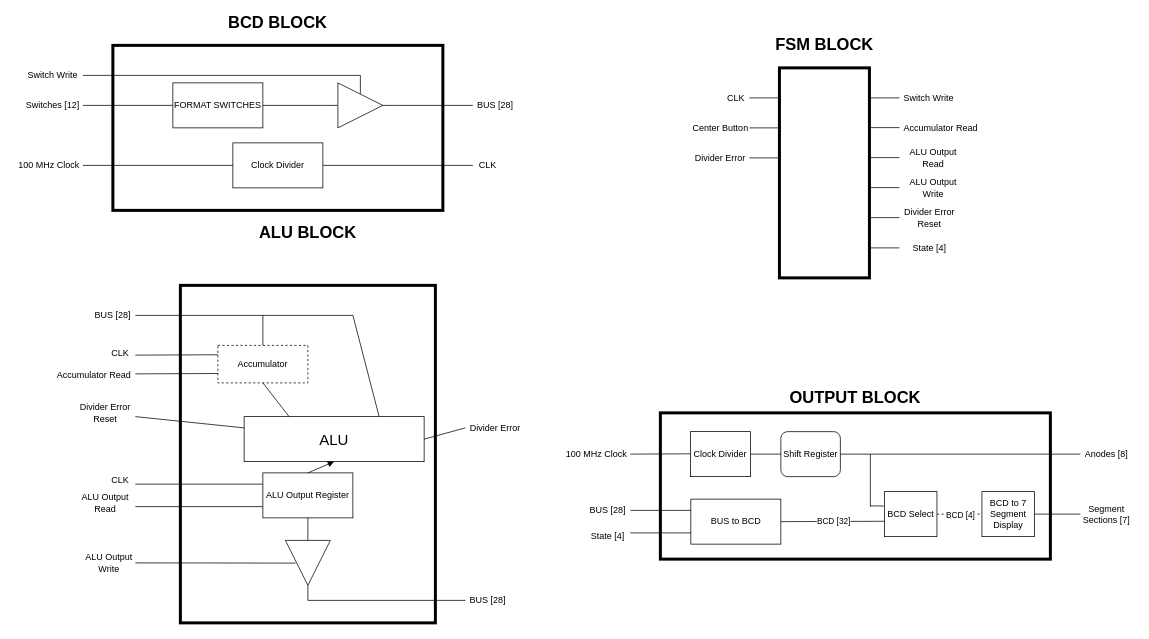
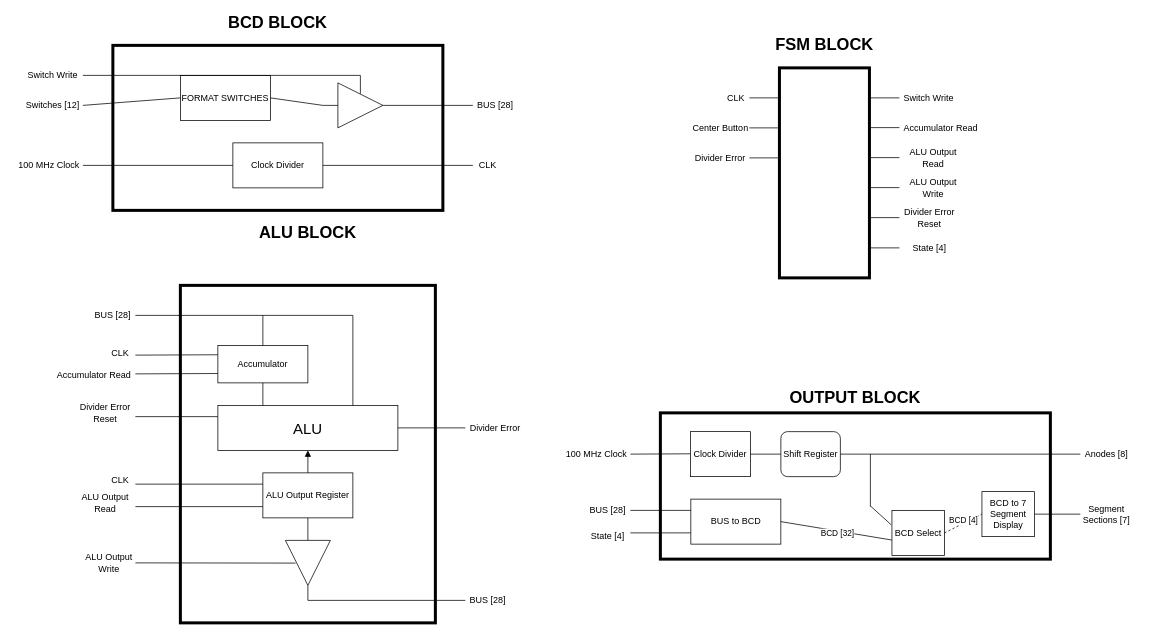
node "FORMAT SWITCHES": moved (218, 105) -> (225, 98)
node "Accumulator": style dashed -> solid
node "ALU": moved (334, 439) -> (308, 428)
node "BCD Select": moved (911, 514) -> (918, 533)
